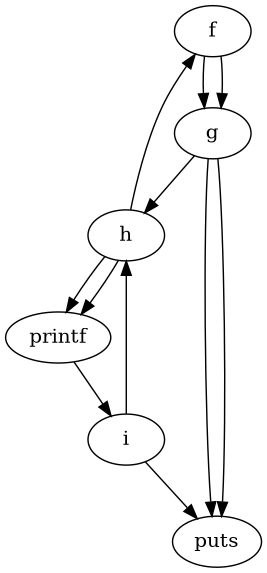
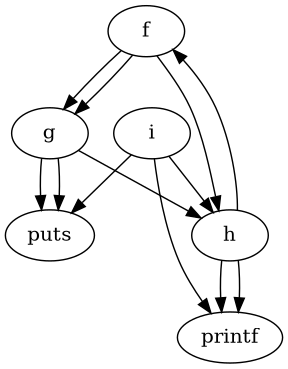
edge "f" -> "h": added
edge "printf" -> "i": reversed
